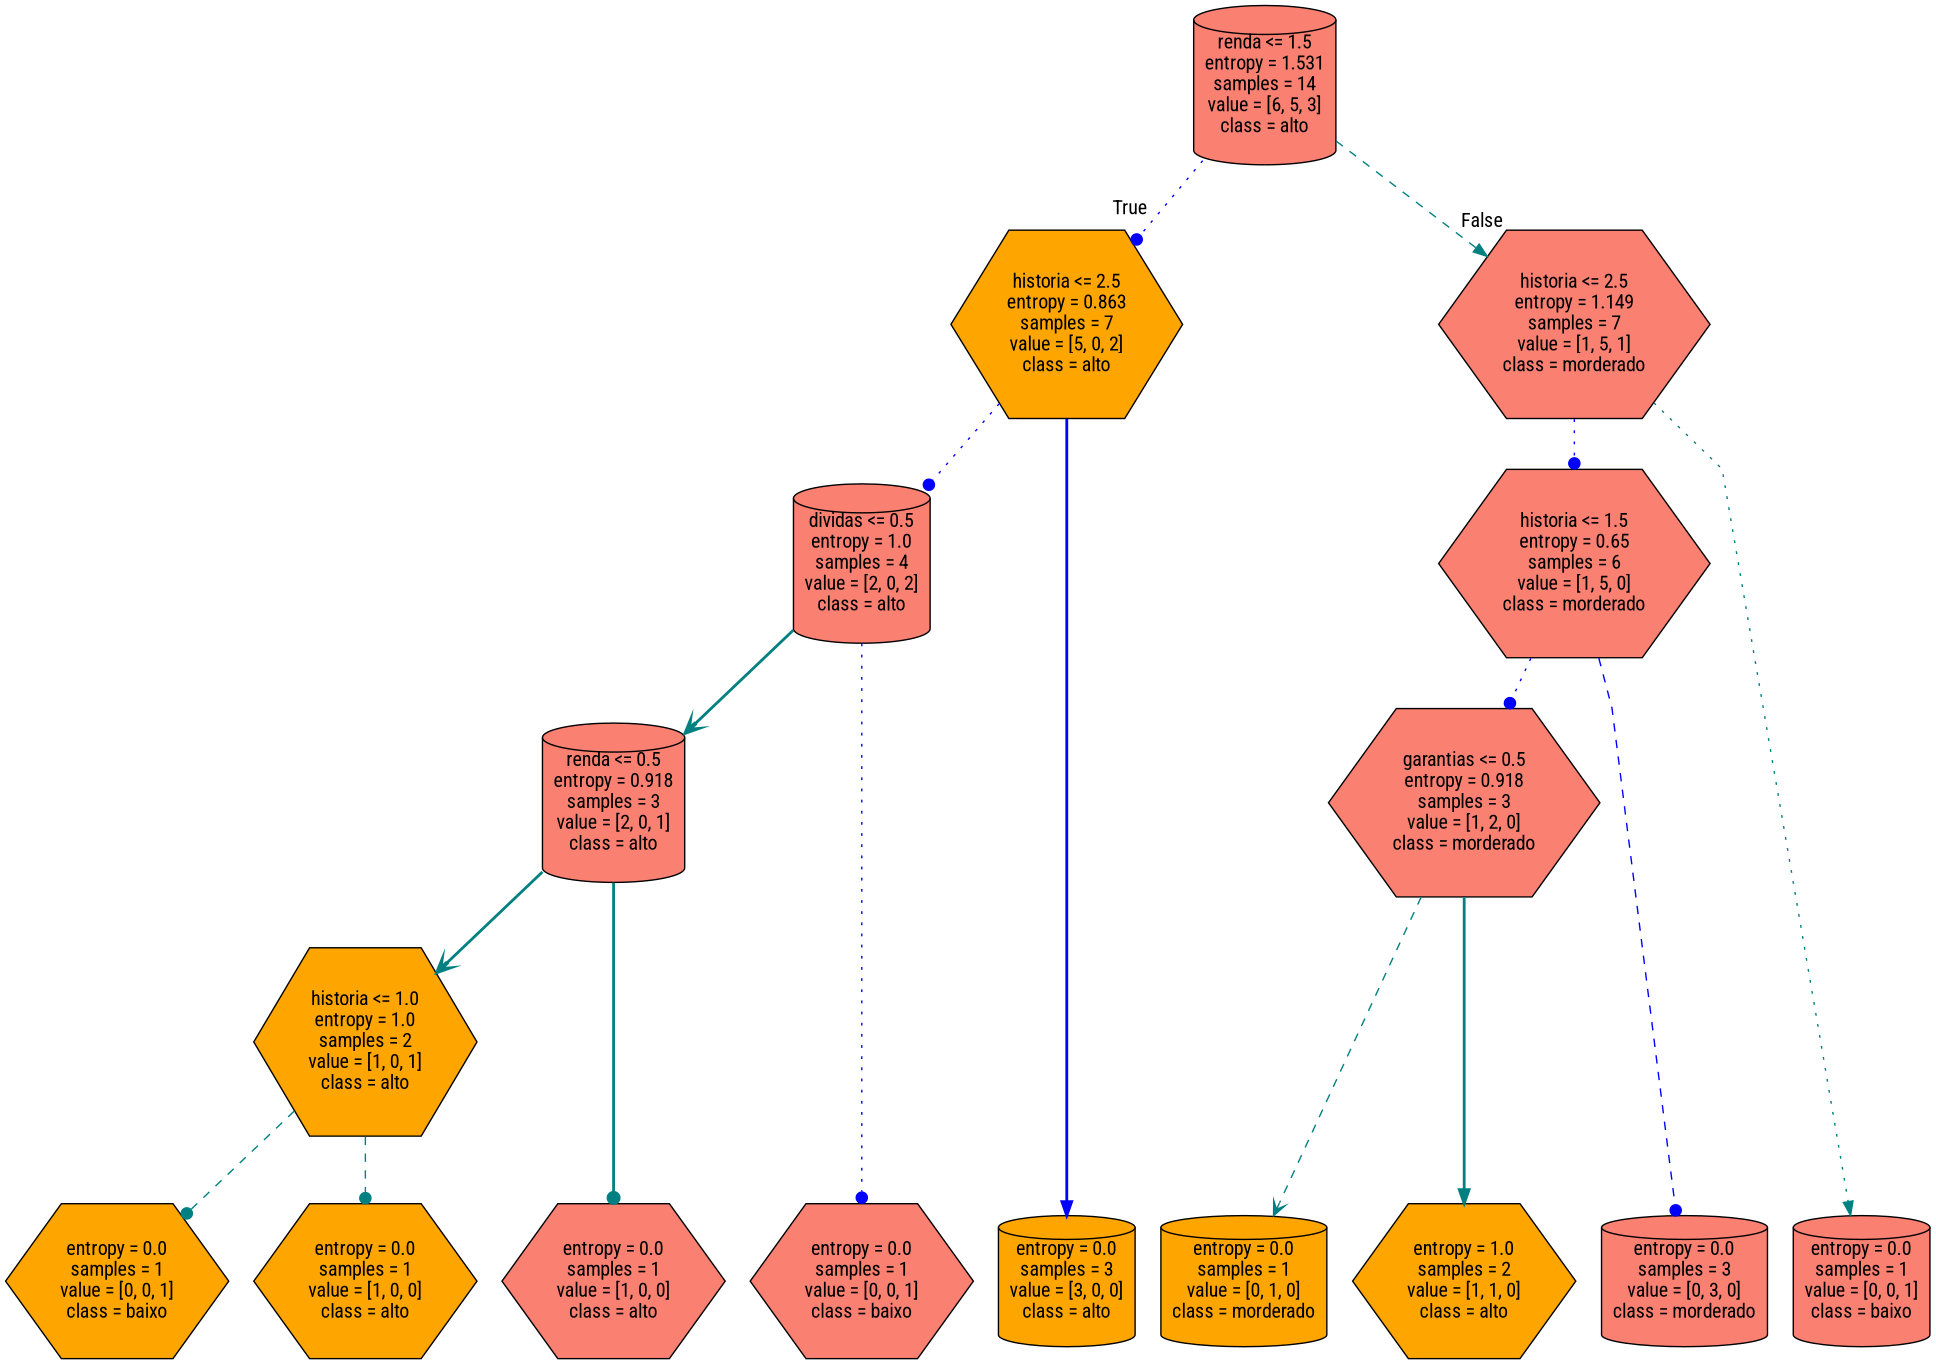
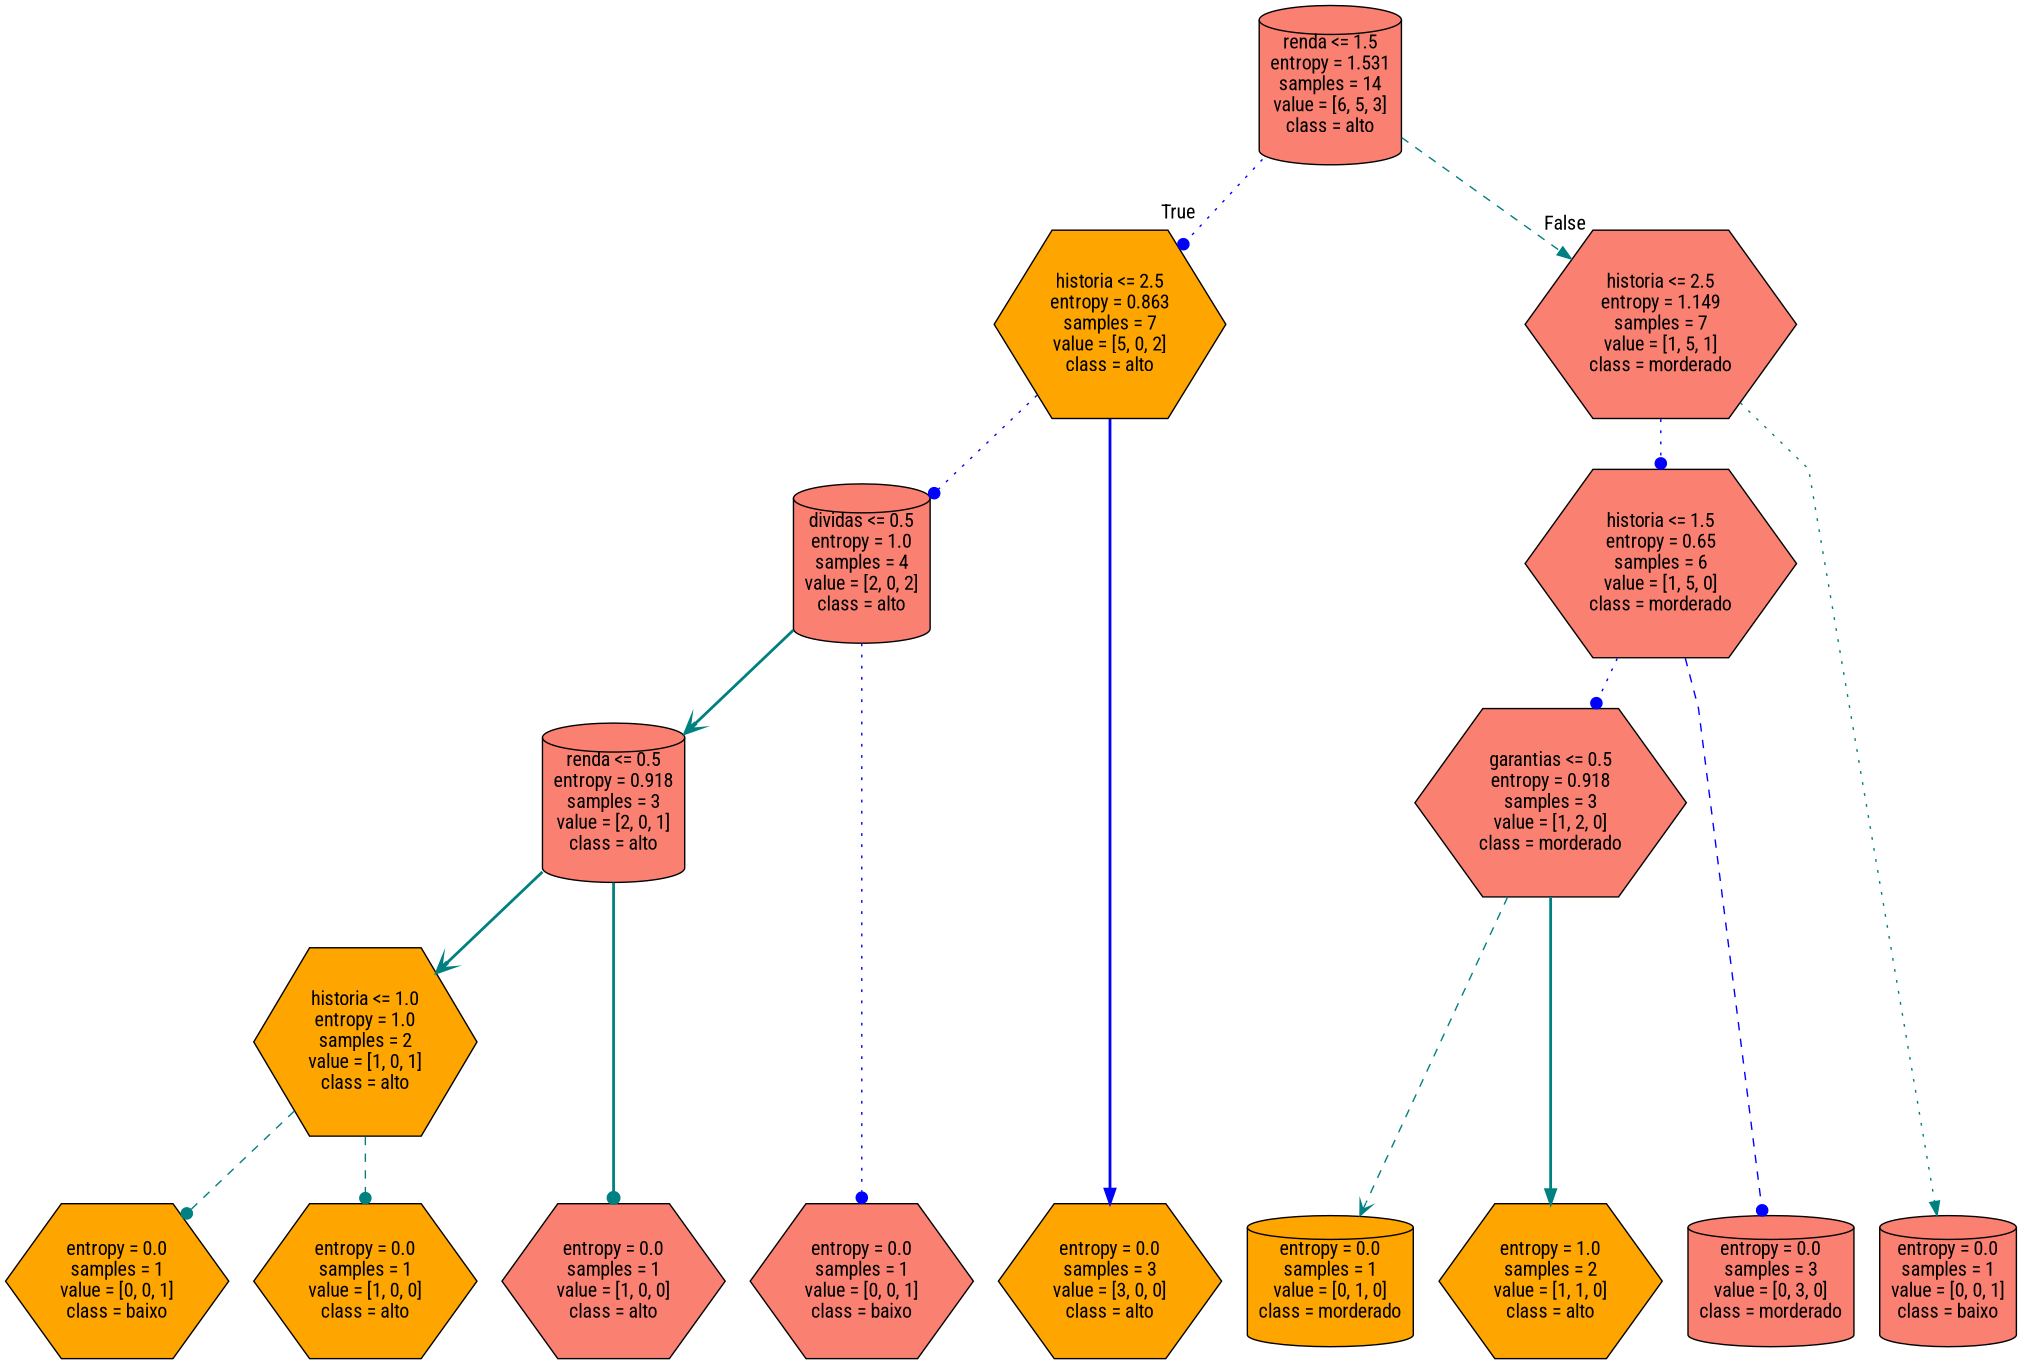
node "entropy = 0.0 samples = 3 value = [3, 0, 0] class = alto": shape cylinder -> hexagon
